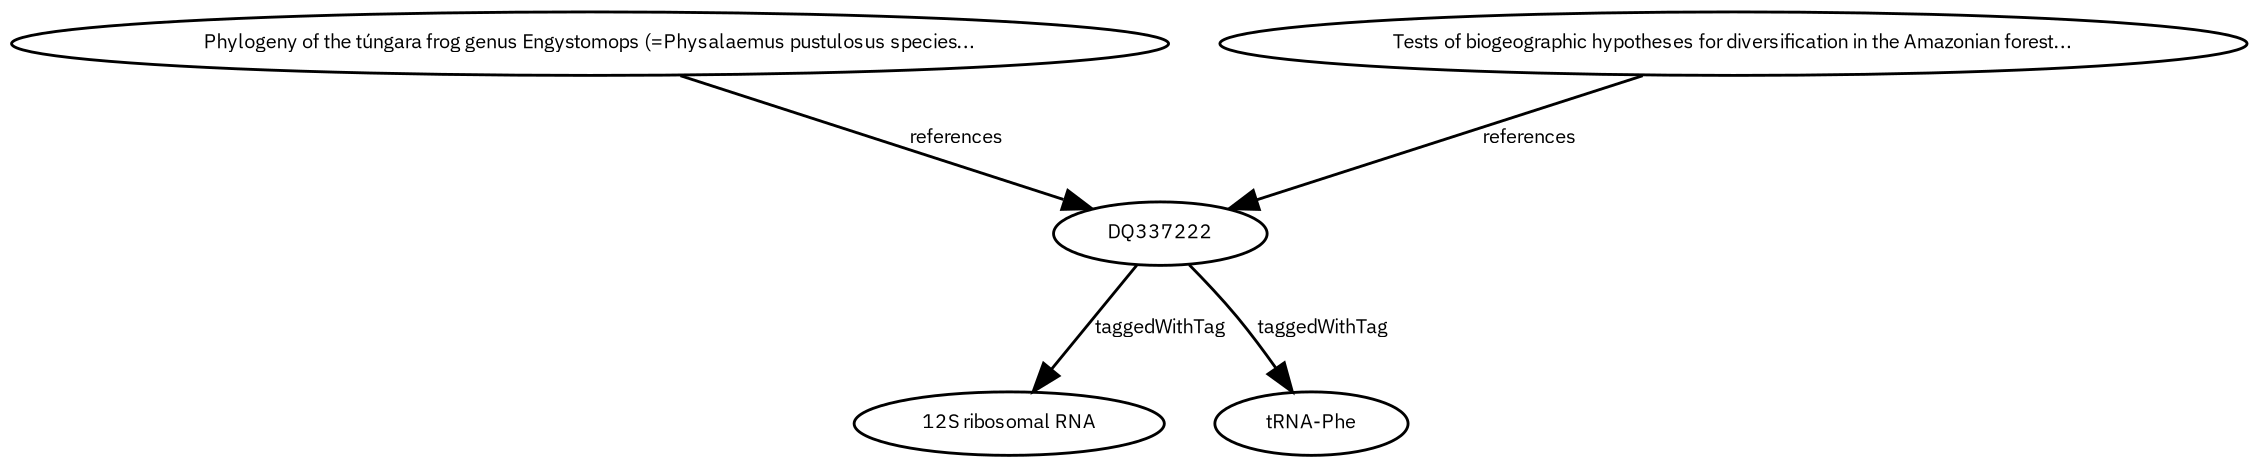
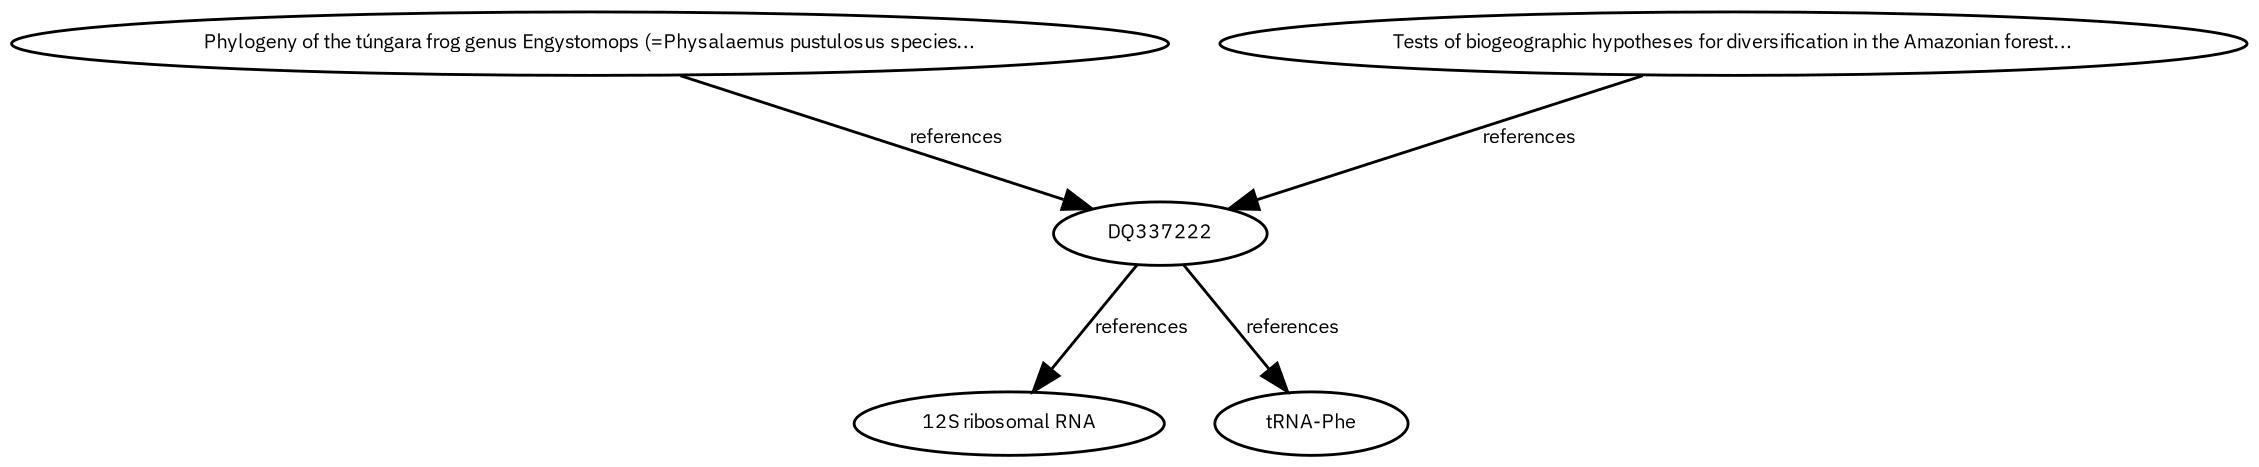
edge "DQ337222" -> "12S ribosomal RNA": label "taggedWithTag" -> "references"
edge "DQ337222" -> "tRNA-Phe": label "taggedWithTag" -> "references"
